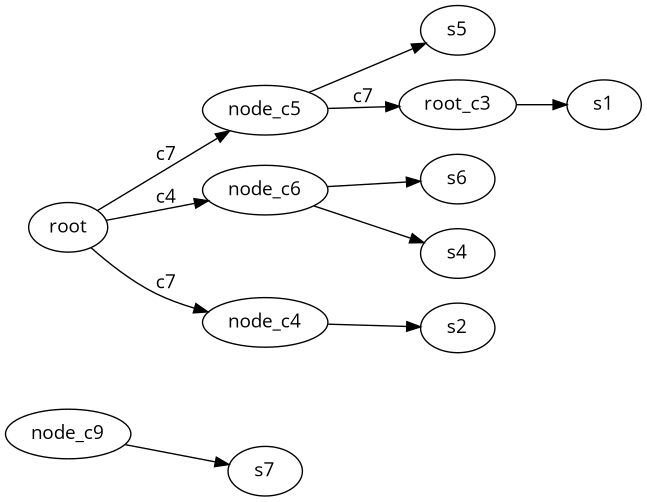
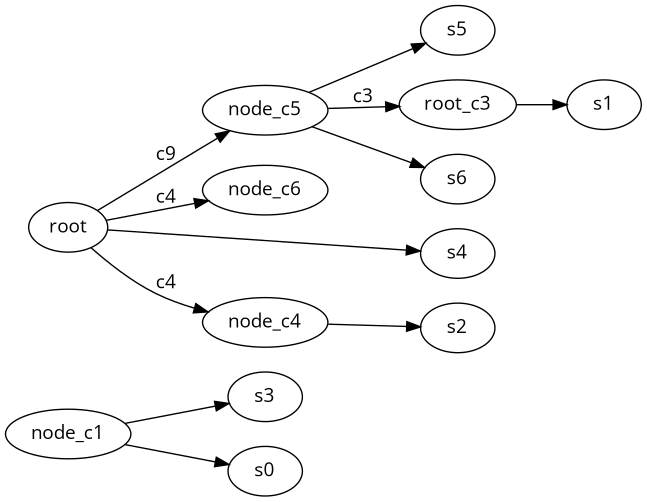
edge "node_c5" -> "root_c3": label "c7" -> "c3"
edge "root" -> "node_c5": label "c7" -> "c9"
edge "node_c6" -> "s6": now "node_c5" -> "s6"
edge "node_c6" -> "s4": now "root" -> "s4"
edge "root" -> "node_c4": label "c7" -> "c4"
node "s3": added
node "node_c9": label "node_c9" -> "node_c1"
node "s7": label "s7" -> "s0"
